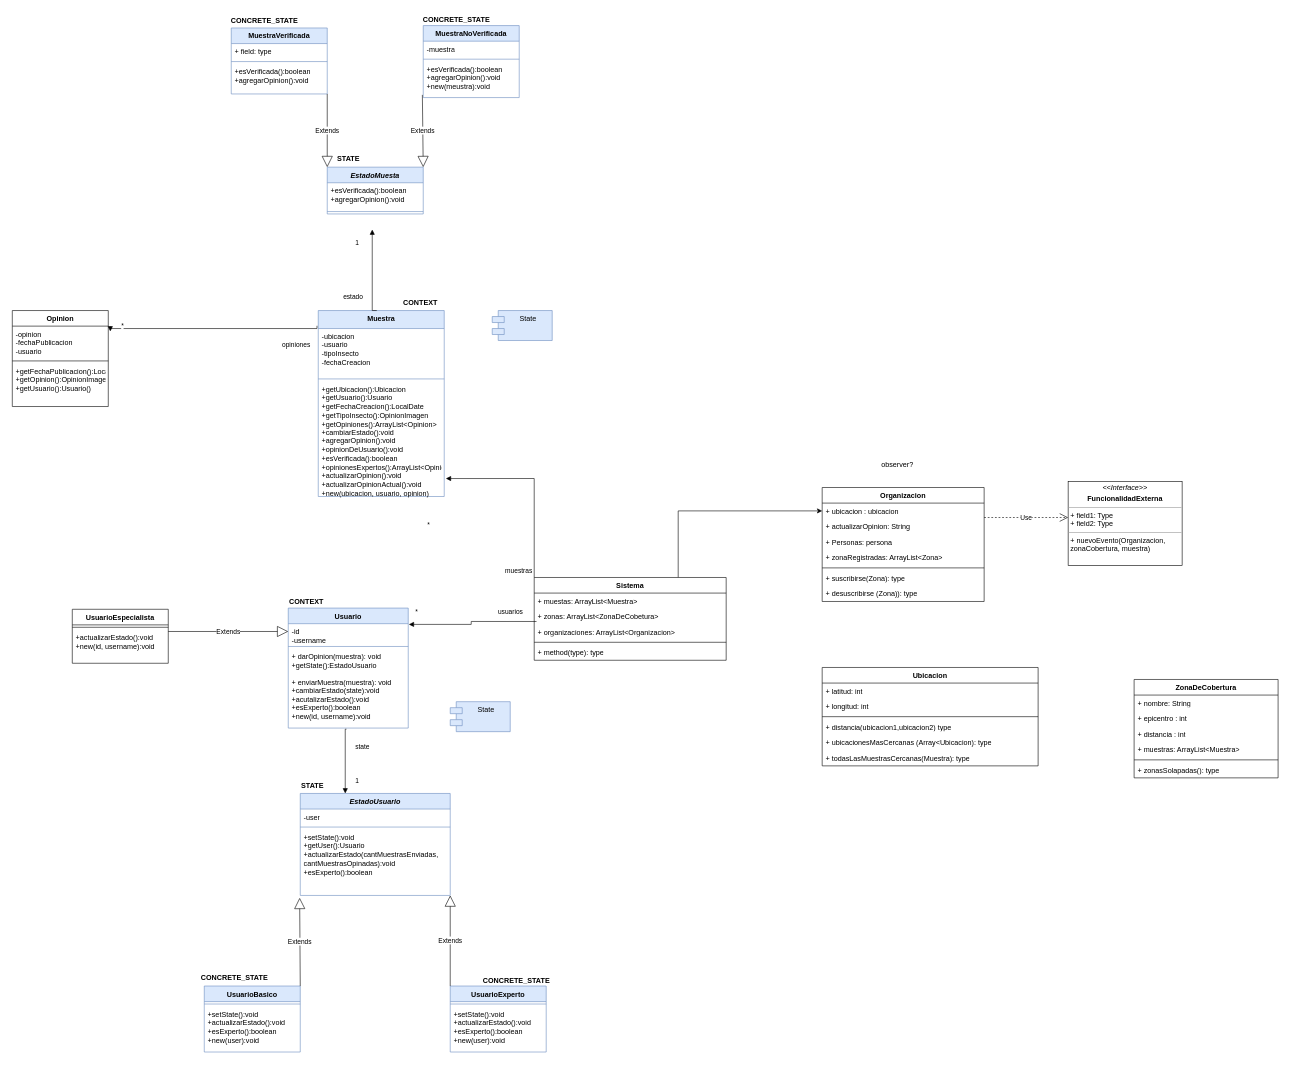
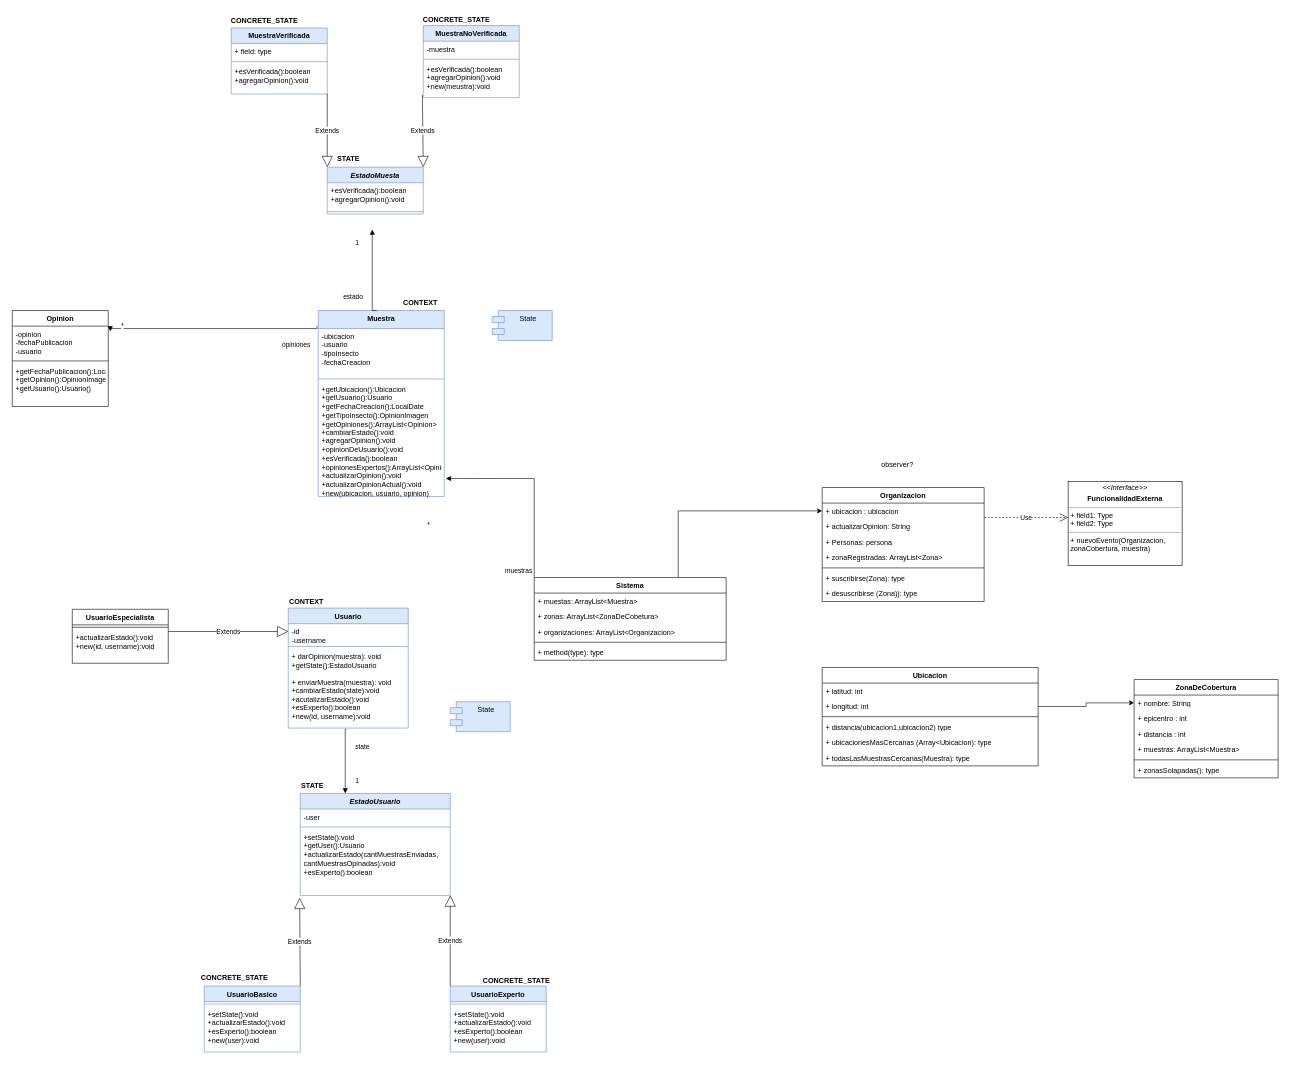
edge "+ organizaciones: ArrayList<Organizacion>" -> "Usuario": removed, labels "*", "usuarios"
edge "+ longitud: int" -> "+ nombre: String": added
